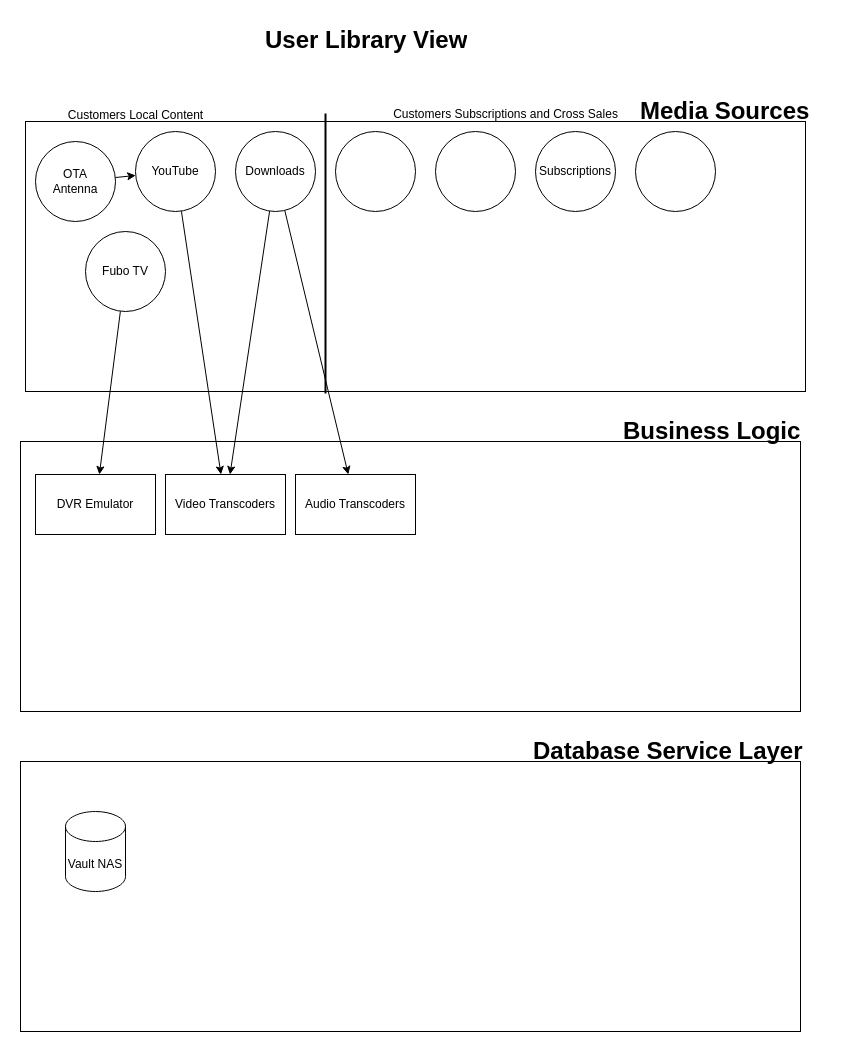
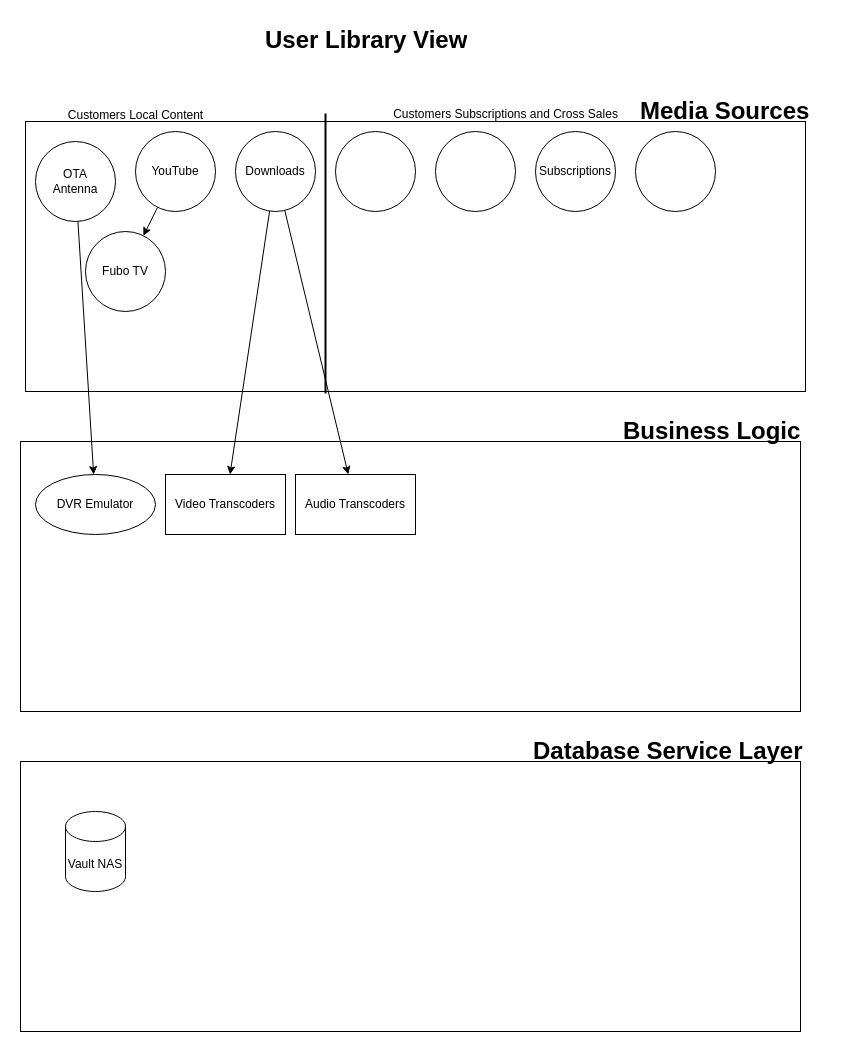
edge "OTAAntenna" -> "YouTube": now "OTAAntenna" -> "DVR Emulator"
edge "YouTube" -> "Video Transcoders": now "YouTube" -> "Fubo TV"
edge "Fubo TV" -> "DVR Emulator": removed
node "DVR Emulator": shape rectangle -> ellipse
